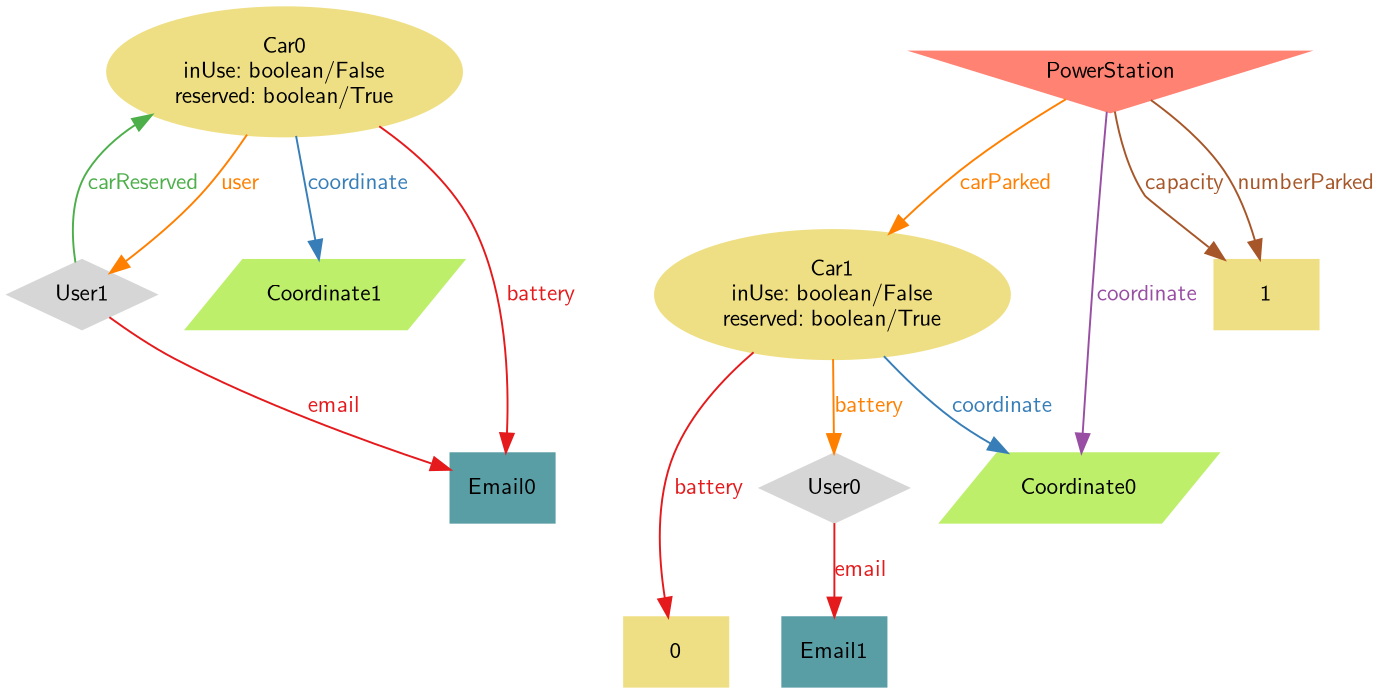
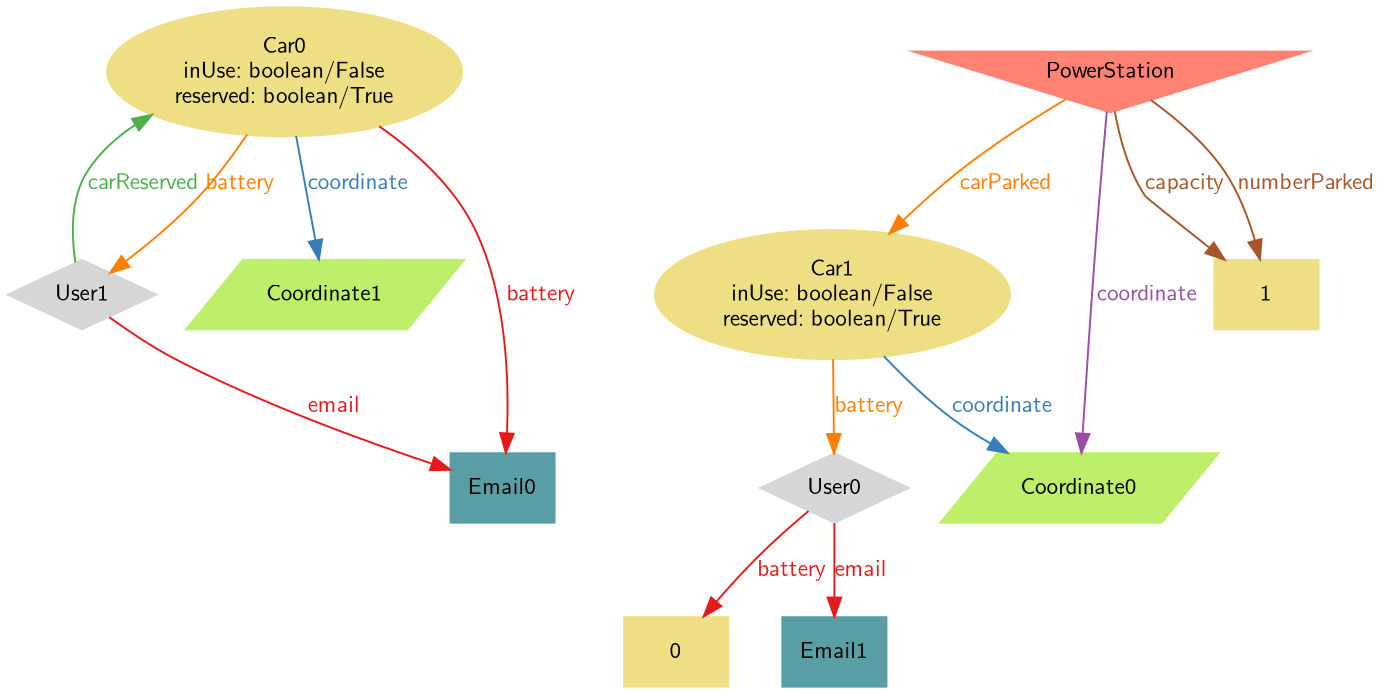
edge "Car0 inUse: boolean/False reserved: boolean/True" -> "User1": label "user" -> "battery"
edge "Car1 inUse: boolean/False reserved: boolean/True" -> "0": now "User0" -> "0"
